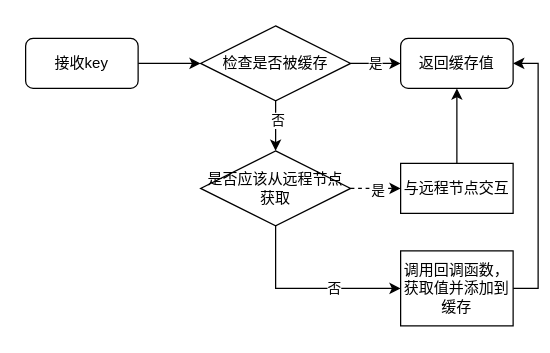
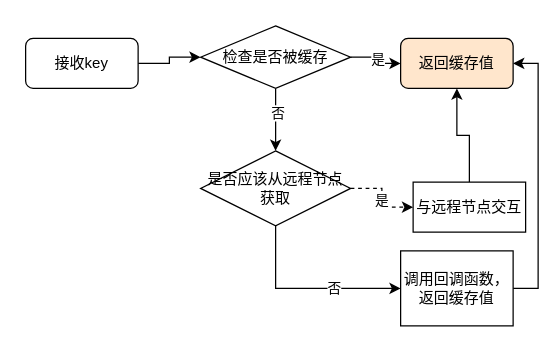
node "检查是否被缓存": size 150x75 -> 150x63
node "返回缓存值": fillcolor #ffffff -> #ffe6cc
node "与远程节点交互": moved (457, 188) -> (469, 207)
node "调用回调函数，获取值并添加到缓存": label "调用回调函数，获取值并添加到缓存" -> "调用回调函数，返回缓存值"
